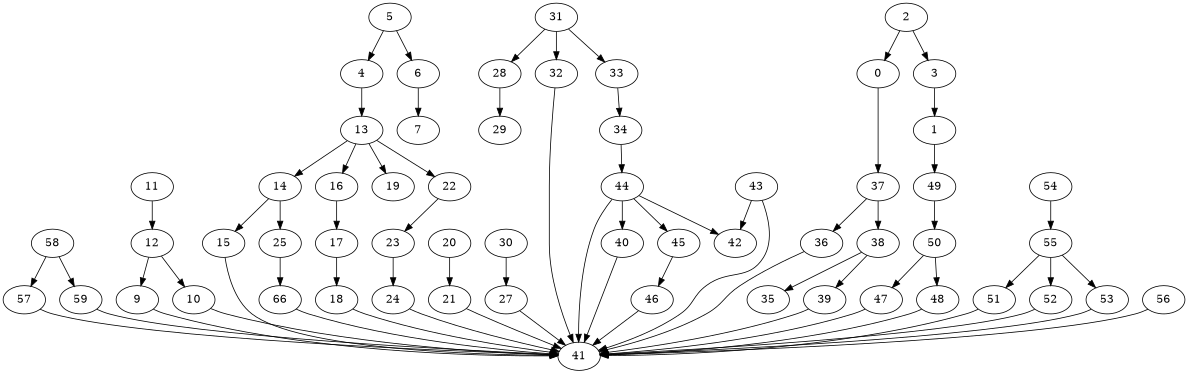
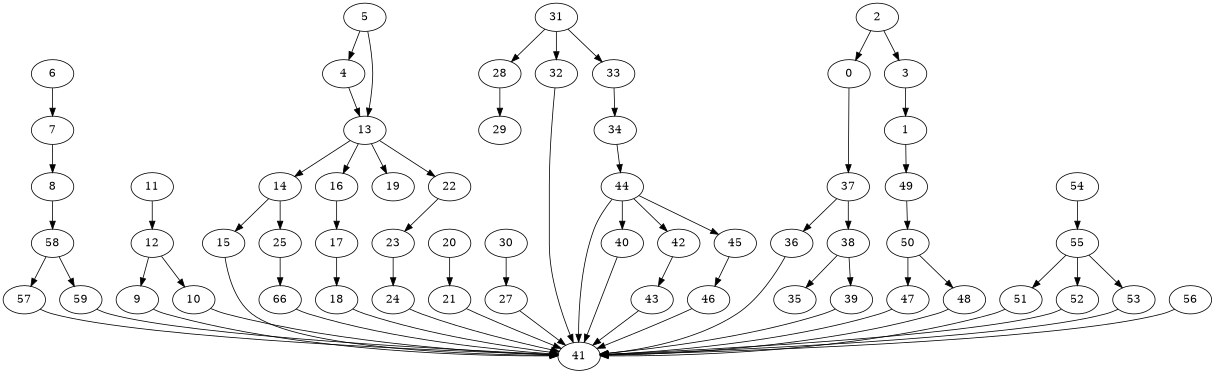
edge "5" -> "6": now "5" -> "13"
node "8": added
edge "43" -> "42": reversed
